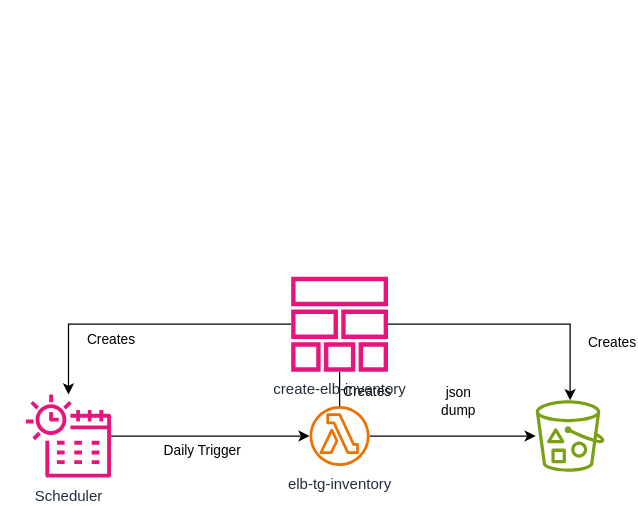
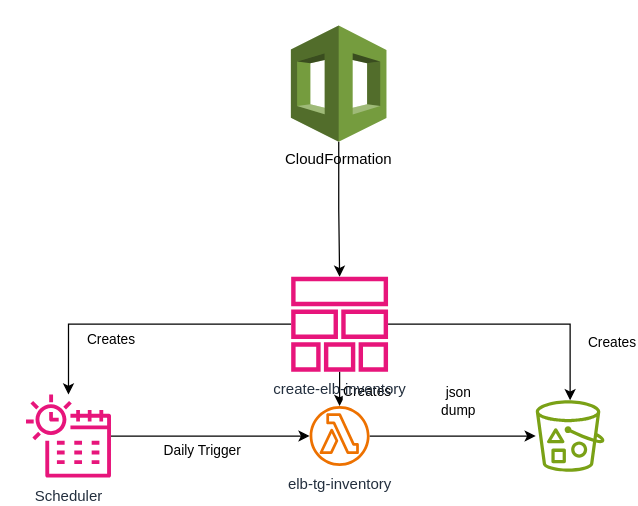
node "CloudFormation": added
edge "CloudFormation" -> "create-elb-inventory": added
edge "create-elb-inventory" -- "elb-tg-inventory": arrowhead none -> classic
